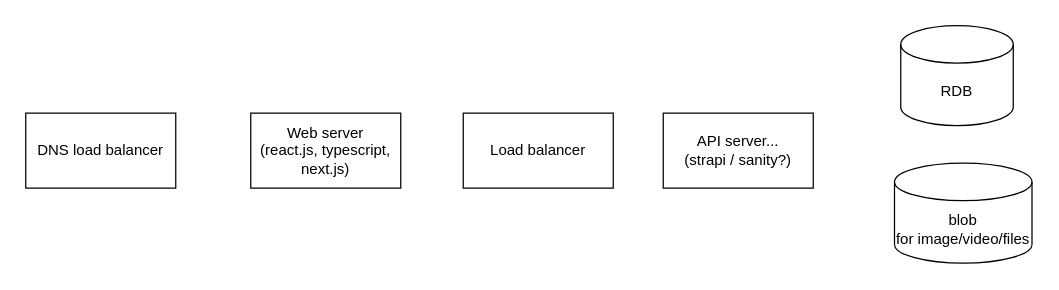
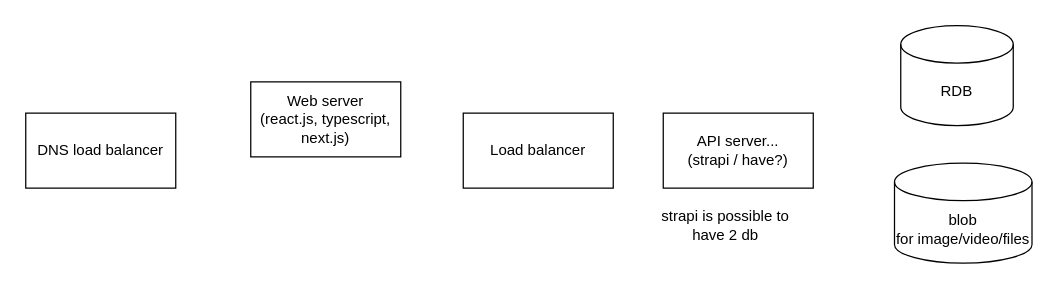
node "Web server (react.js, typescript, next.js)": moved (326, 151) -> (326, 119)
node "API server... (strapi / sanity?)": label "API server... (strapi / sanity?)" -> "API server... (strapi / have?)"
node "strapi is possible to have 2 db": added
